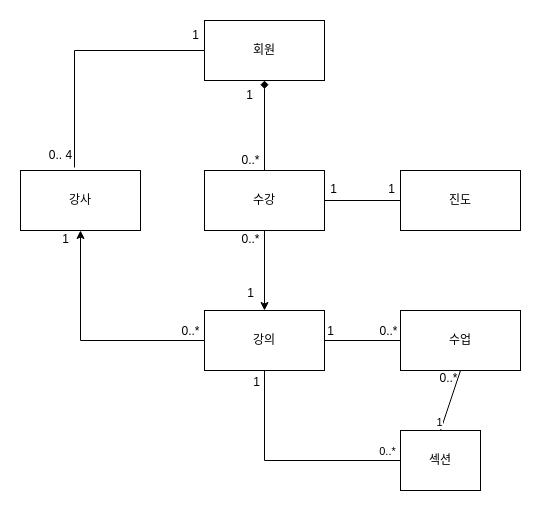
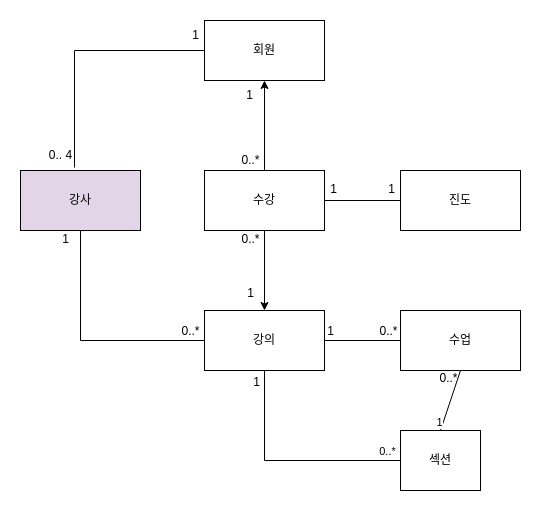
edge "수강" -> "회원": arrowhead diamond -> classic
node "강사": fillcolor #ffffff -> #e1d5e7
edge "강의" -> "강사": arrowhead classic -> none
